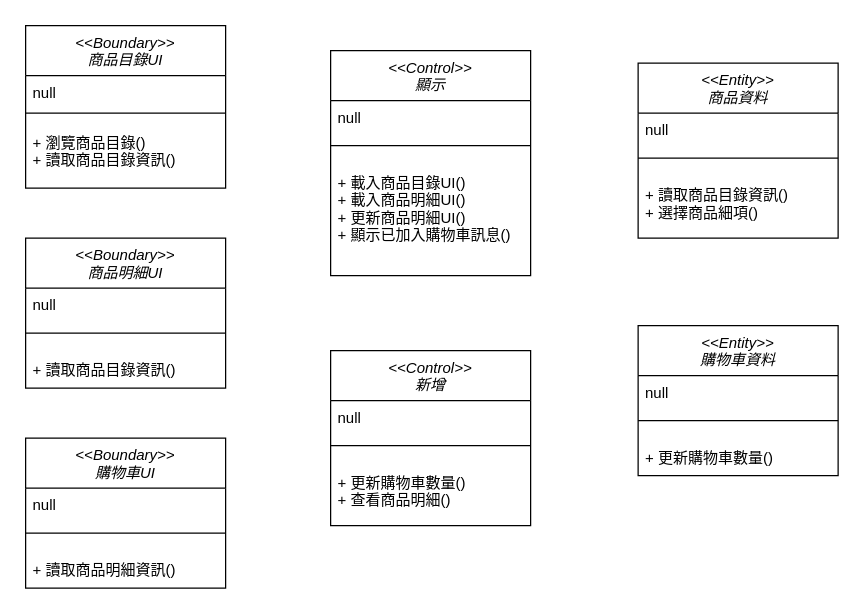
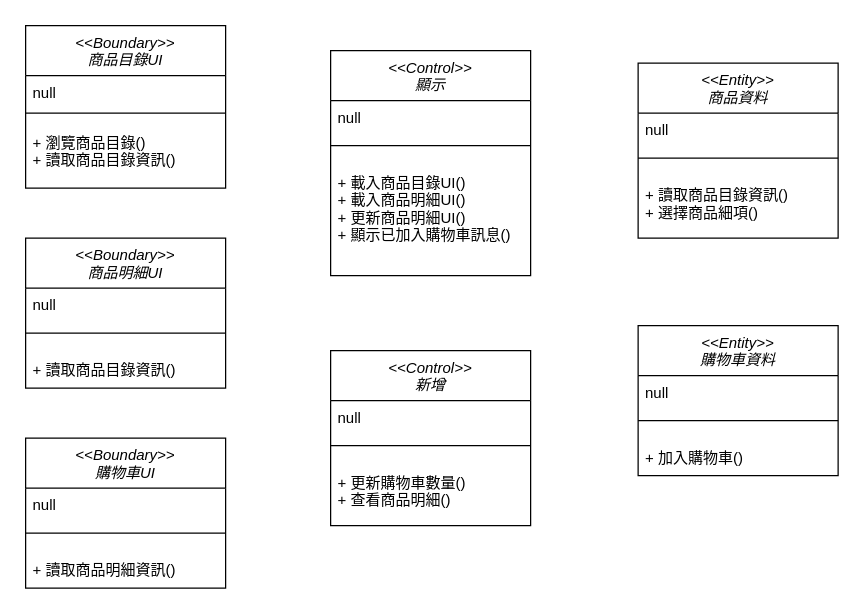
node "+ 更新購物車數量()": label "+ 更新購物車數量()" -> "+ 加入購物車()"
